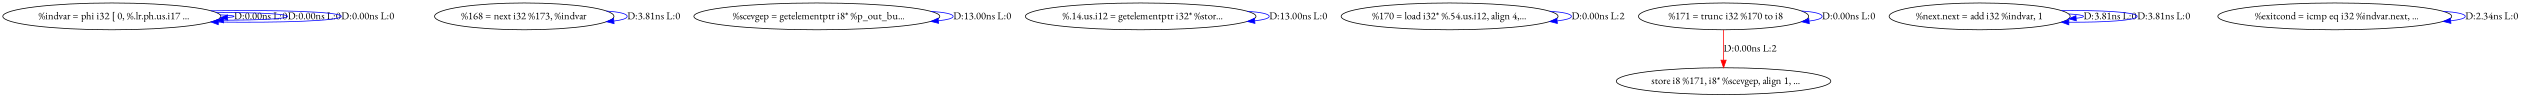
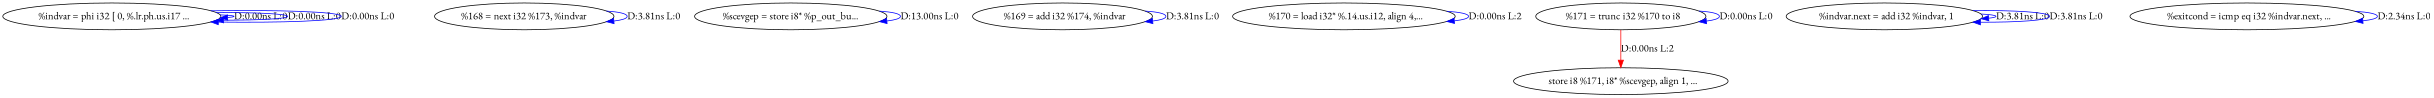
node "%scevgep = getelementptr i8* %p_out_bu...": label "%scevgep = getelementptr i8* %p_out_bu..." -> "%scevgep = store i8* %p_out_bu..."
node "%169 = add i32 %174, %indvar": added
node "%.14.us.i12 = getelementptr i32* %stor...": removed
node "%170 = load i32* %.54.us.i12, align 4,...": label "%170 = load i32* %.54.us.i12, align 4,..." -> "%170 = load i32* %.14.us.i12, align 4,..."
node "%next.next = add i32 %indvar, 1": label "%next.next = add i32 %indvar, 1" -> "%indvar.next = add i32 %indvar, 1"
